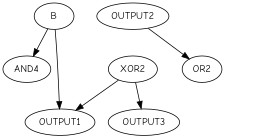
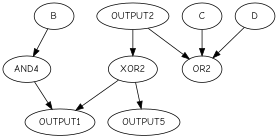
node "C": added
node "D": added
edge "OUTPUT2" -> "XOR2": added
edge "B" -> "OUTPUT1": now "AND4" -> "OUTPUT1"
node "OUTPUT3": label "OUTPUT3" -> "OUTPUT5"
